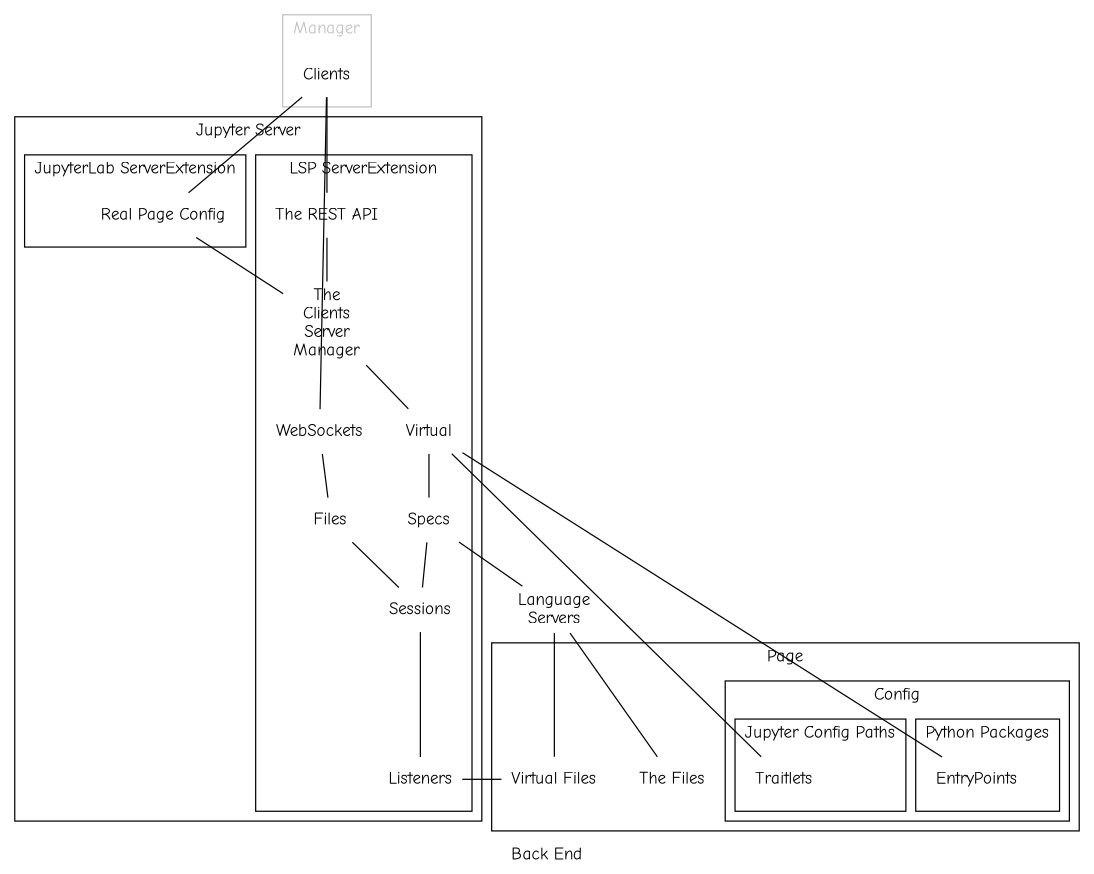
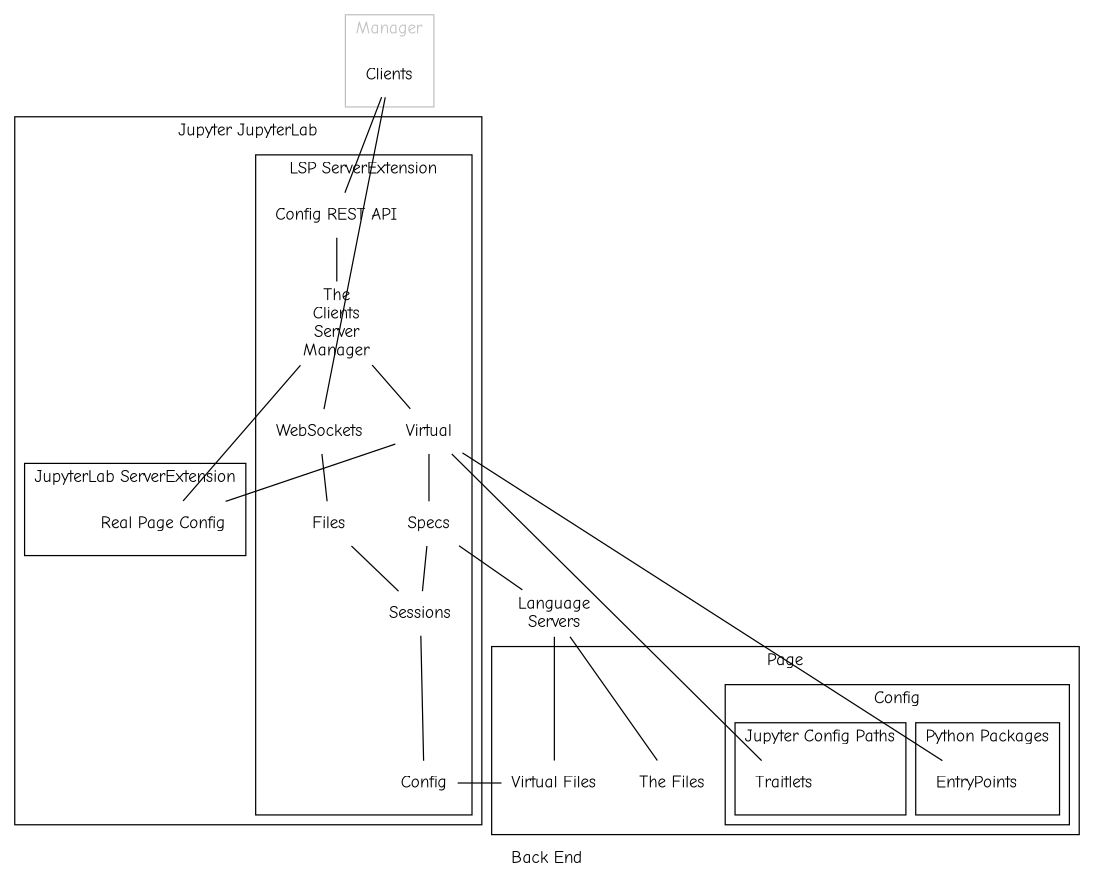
cluster "Jupyter Server": label "Jupyter Server" -> "Jupyter JupyterLab"
edge "Clients" -- "Real Page Config": now "Virtual" -- "Real Page Config"
node "The REST API": label "The REST API" -> "Config REST API"
node "Listeners": label "Listeners" -> "Config"
